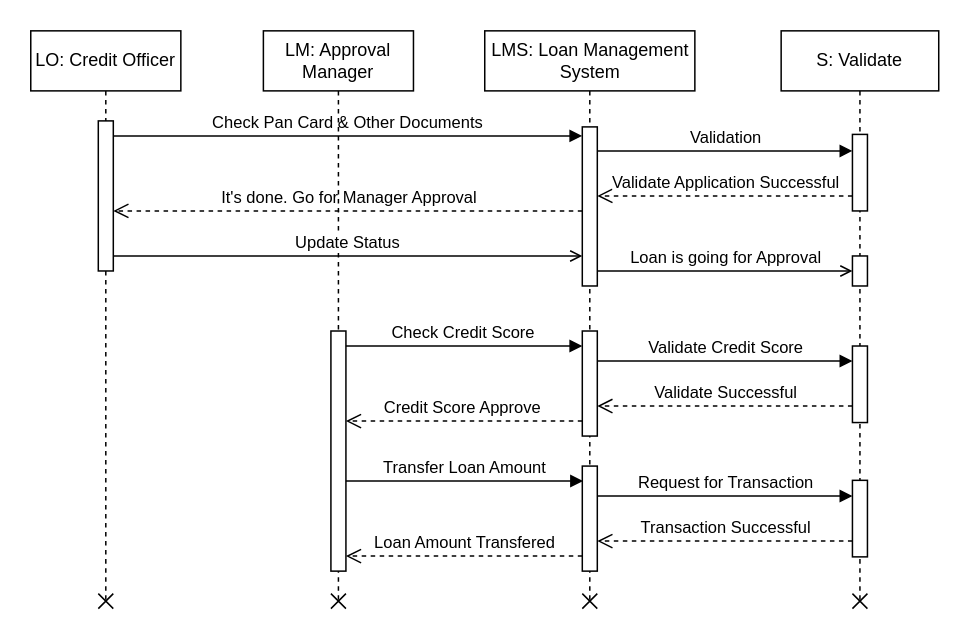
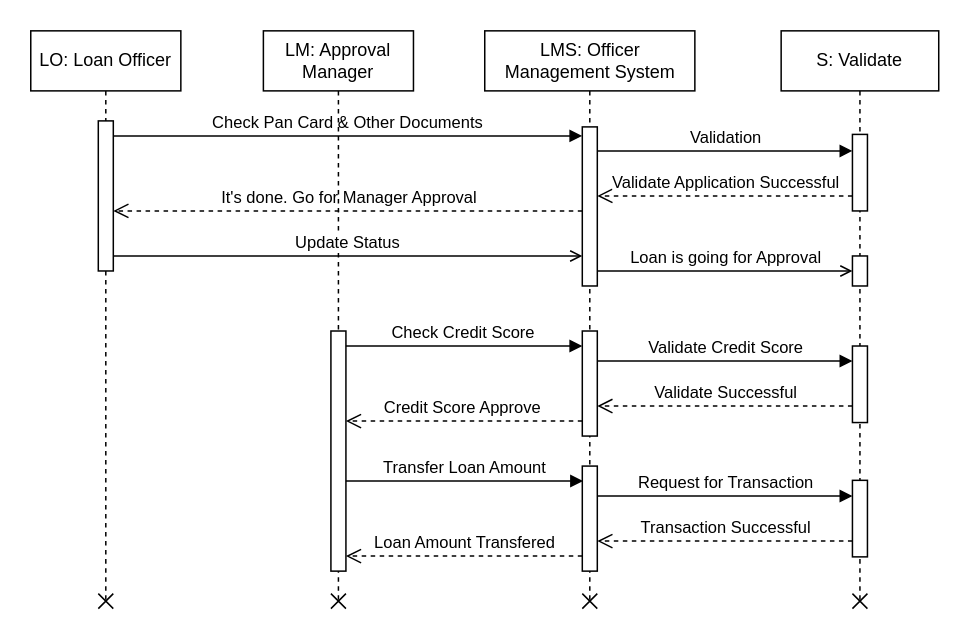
node "LO: Credit Officer": label "LO: Credit Officer" -> "LO: Loan Officer"
node "LMS: Loan Management System": label "LMS: Loan Management System" -> "LMS: Officer Management System"
